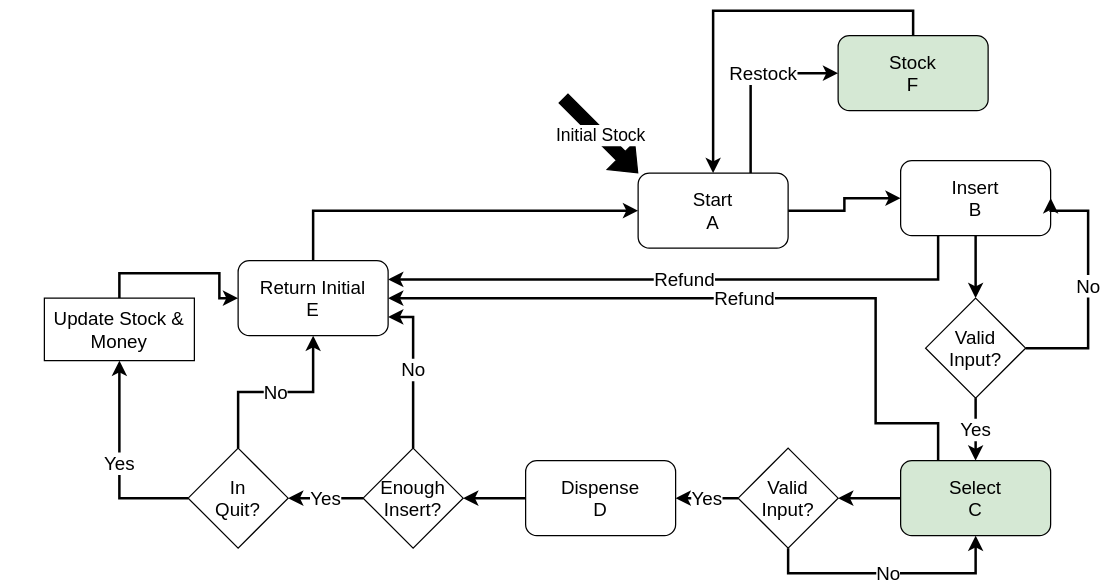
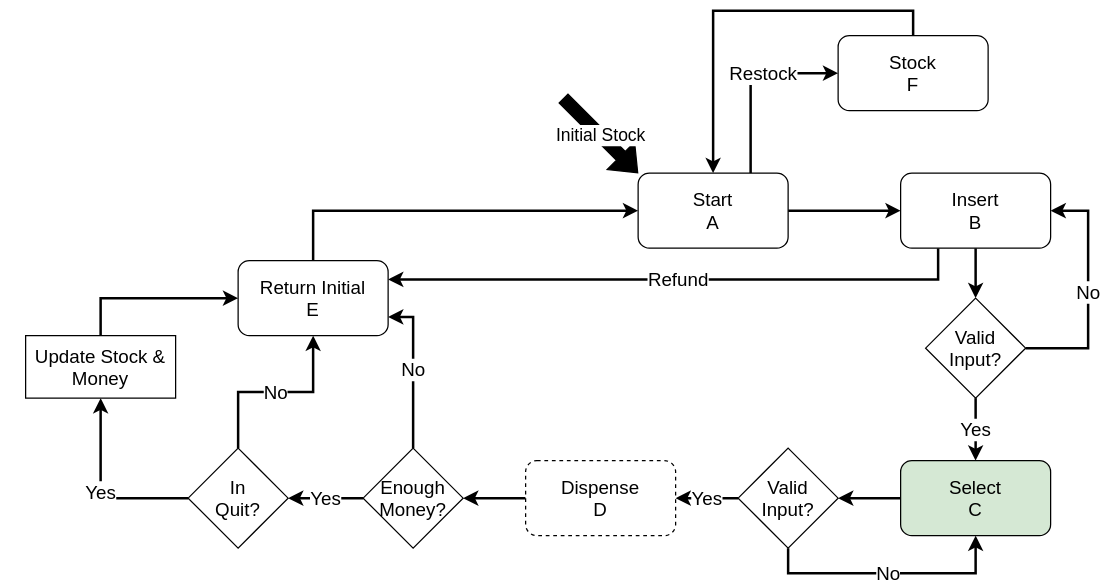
node "Stock F": fillcolor #d5e8d4 -> #ffffff
node "Insert B": moved (976, 198) -> (976, 211)
edge "Select C" -> "Return Initial E": removed, label "Refund"
node "Update Stock & Money": moved (119, 329) -> (101, 367)
node "Enough Insert?": label "Enough Insert?" -> "Enough Money?"
node "Dispense D": style solid -> dashed
